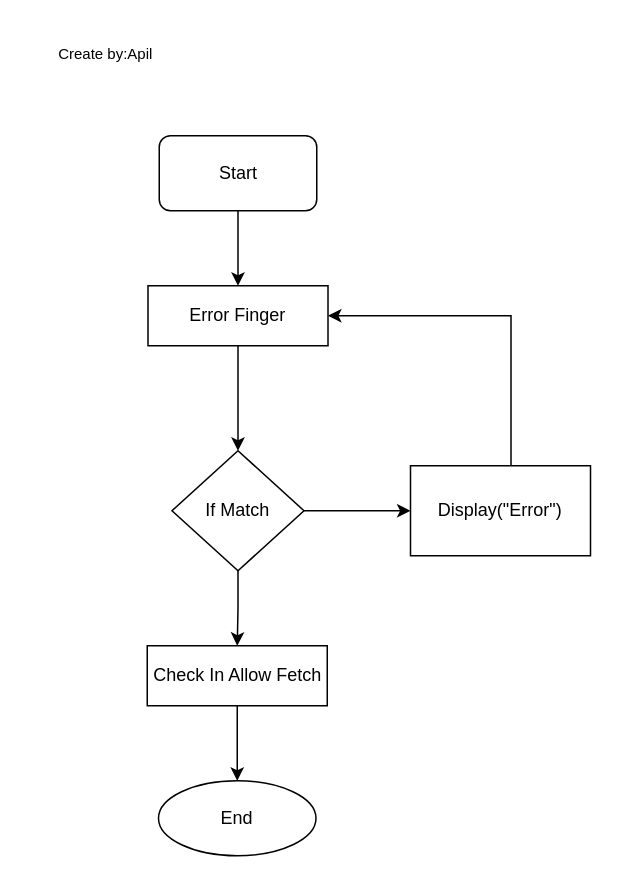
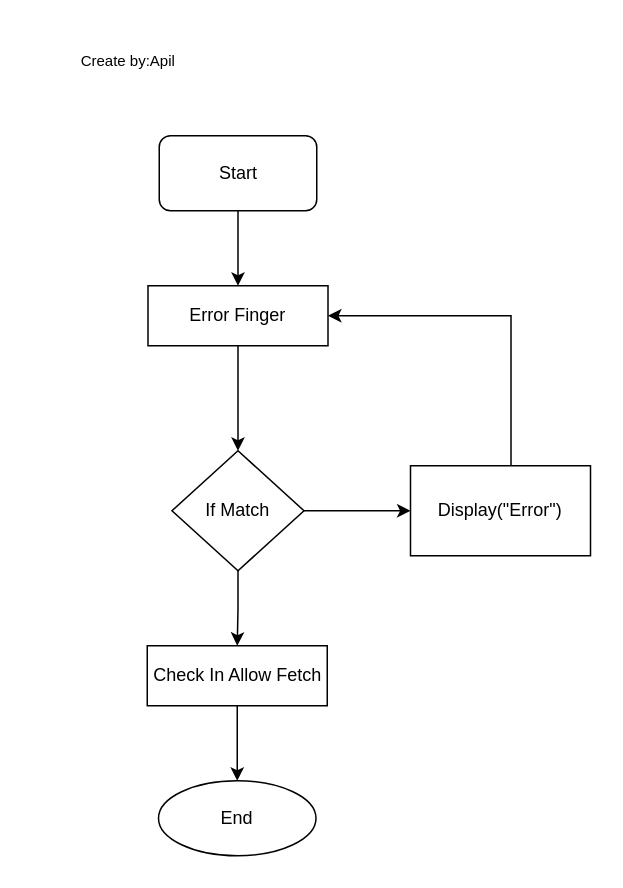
node "Create by:Apil": moved (106, 53) -> (128, 61)
